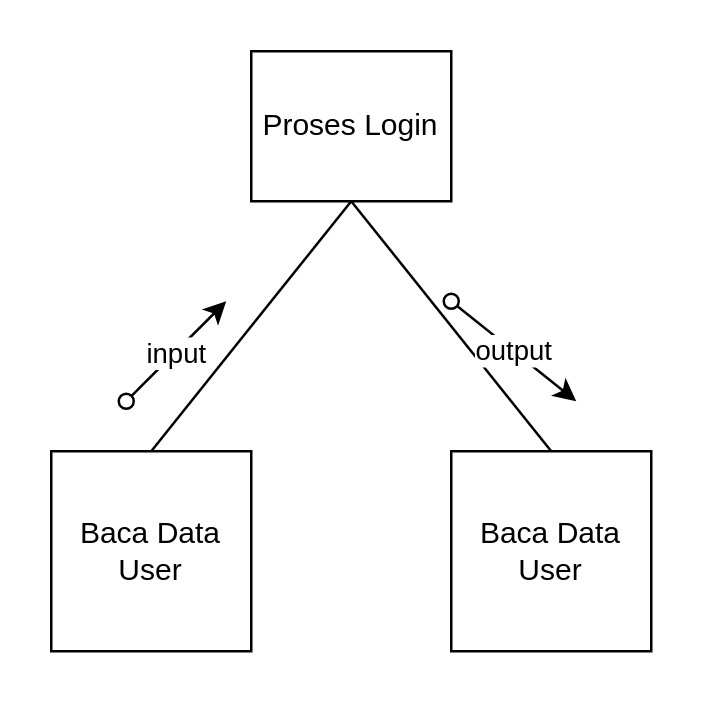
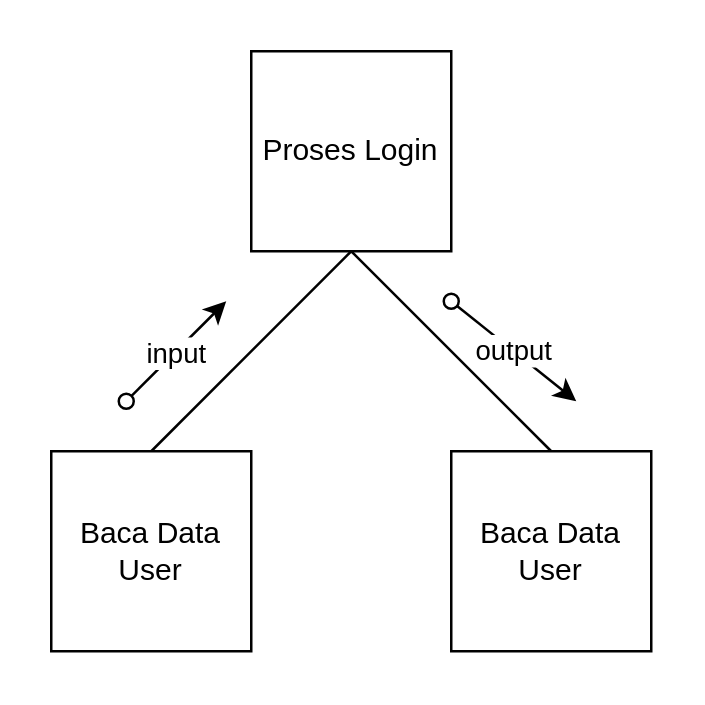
node "Proses Login": size 200x150 -> 200x200
